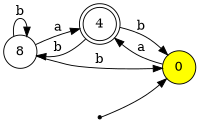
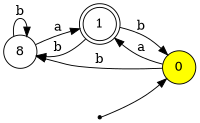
node "4": label "4" -> "1"
edge "8" -> "0": reversed
